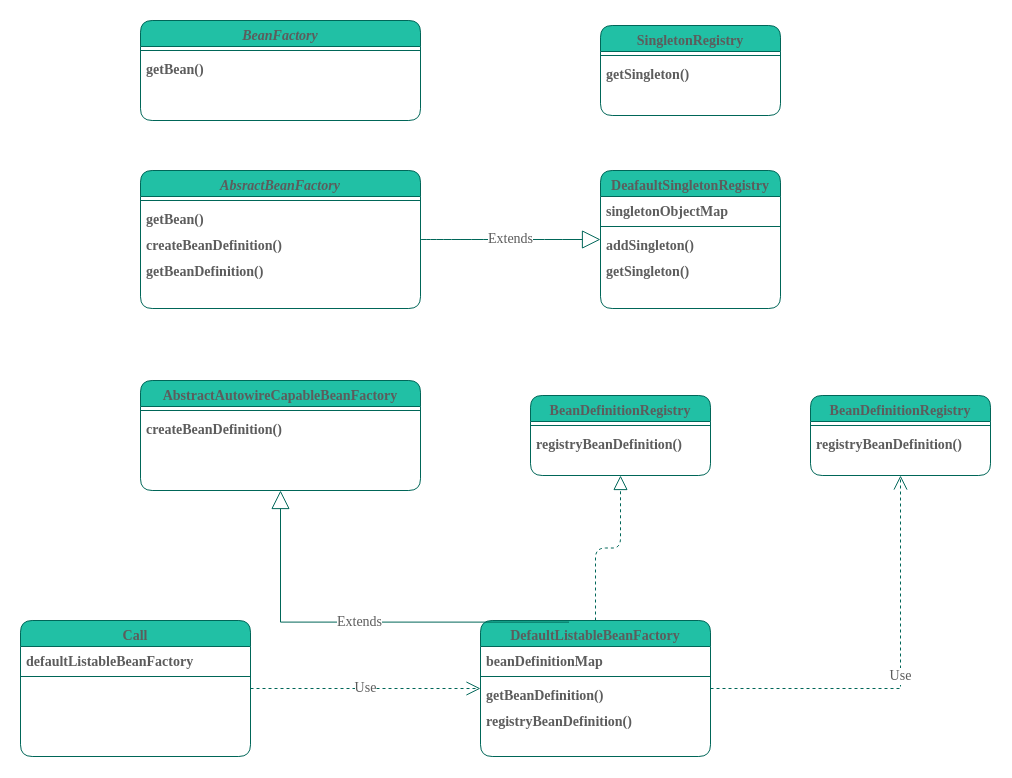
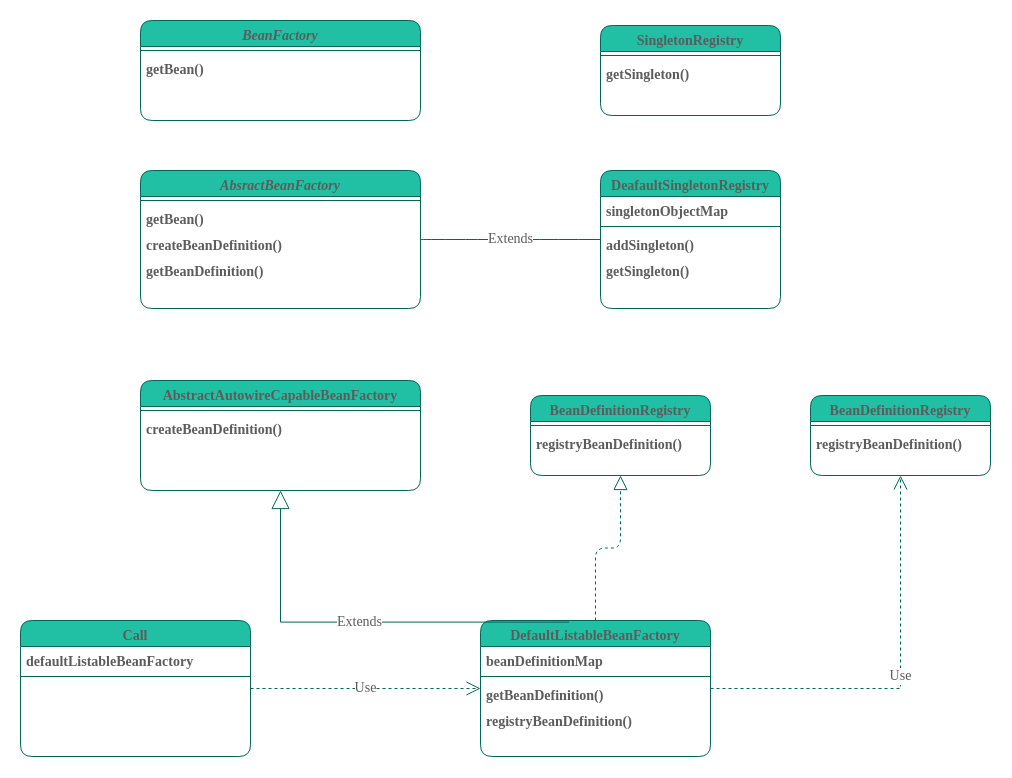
edge "AbsractBeanFactory" -> "DeafaultSingletonRegistry": arrowhead block -> none
